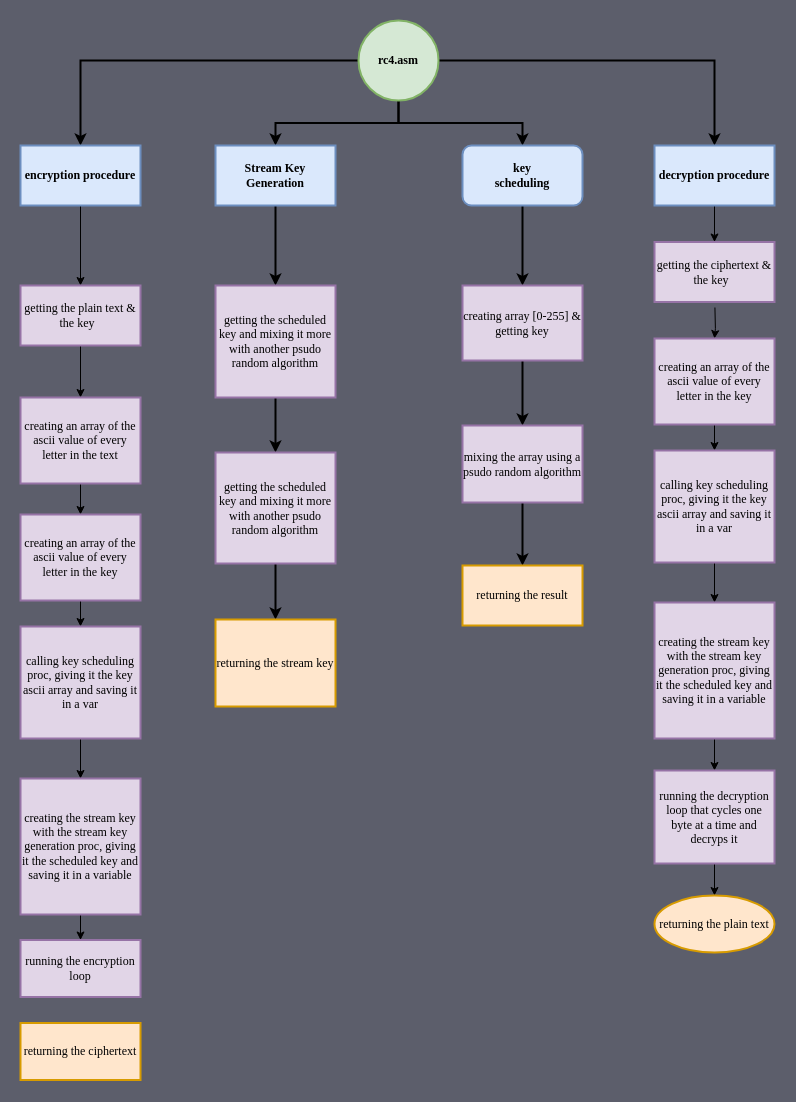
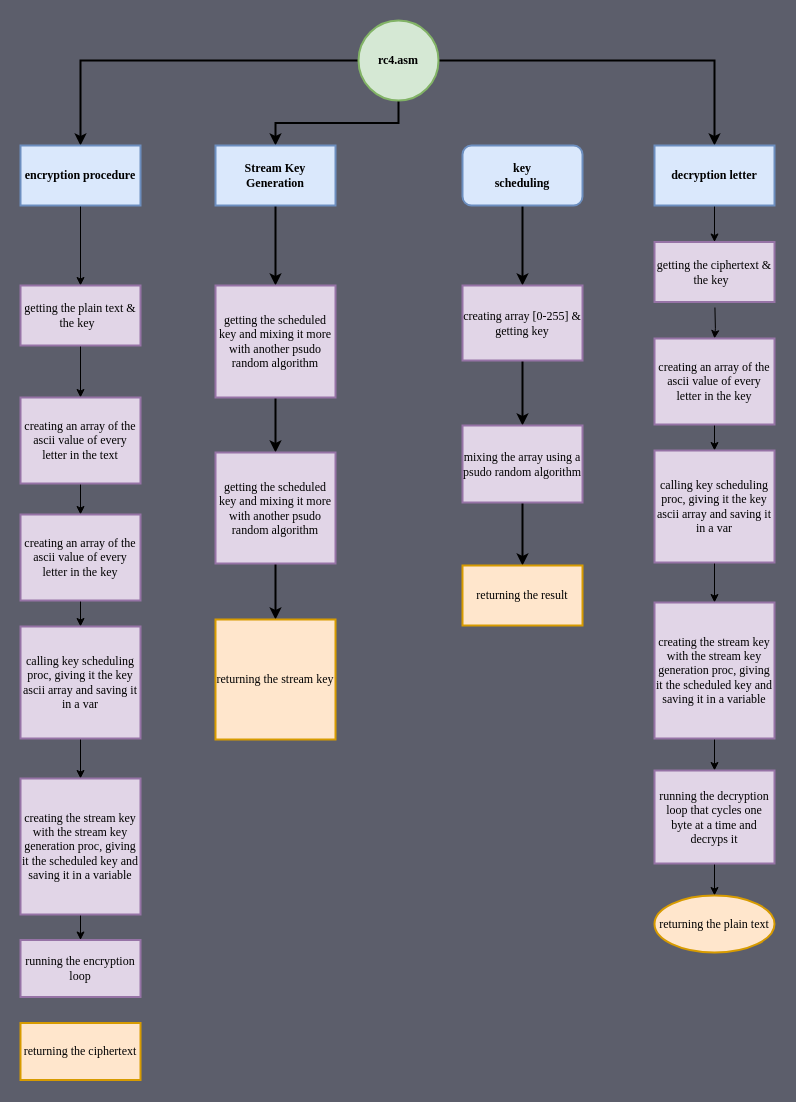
edge "rc4.asm" -> "key scheduling": removed
node "decryption procedure": label "decryption procedure" -> "decryption letter"
node "returning the stream key": size 120x87 -> 120x120
